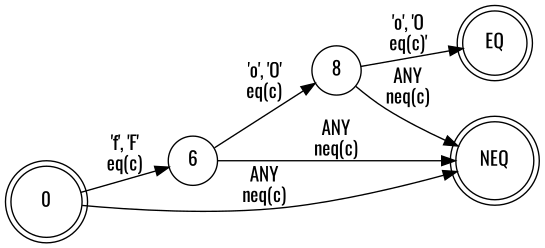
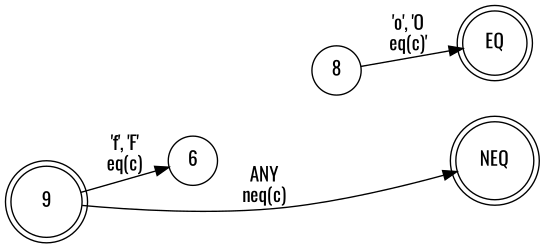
edge "8" -> "NEQ": removed, label "ANY neq(c)"
edge "6" -> "8": removed, label "'o', 'O' eq(c)"
edge "6" -> "NEQ": removed, label "ANY neq(c)"
node "0": label "0" -> "9"
